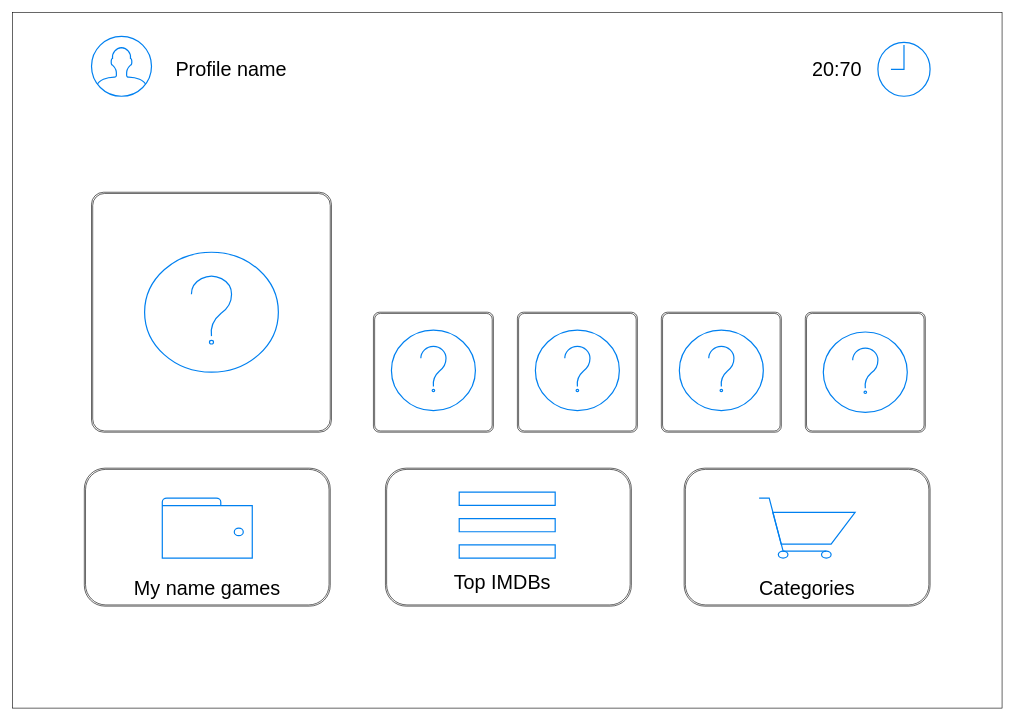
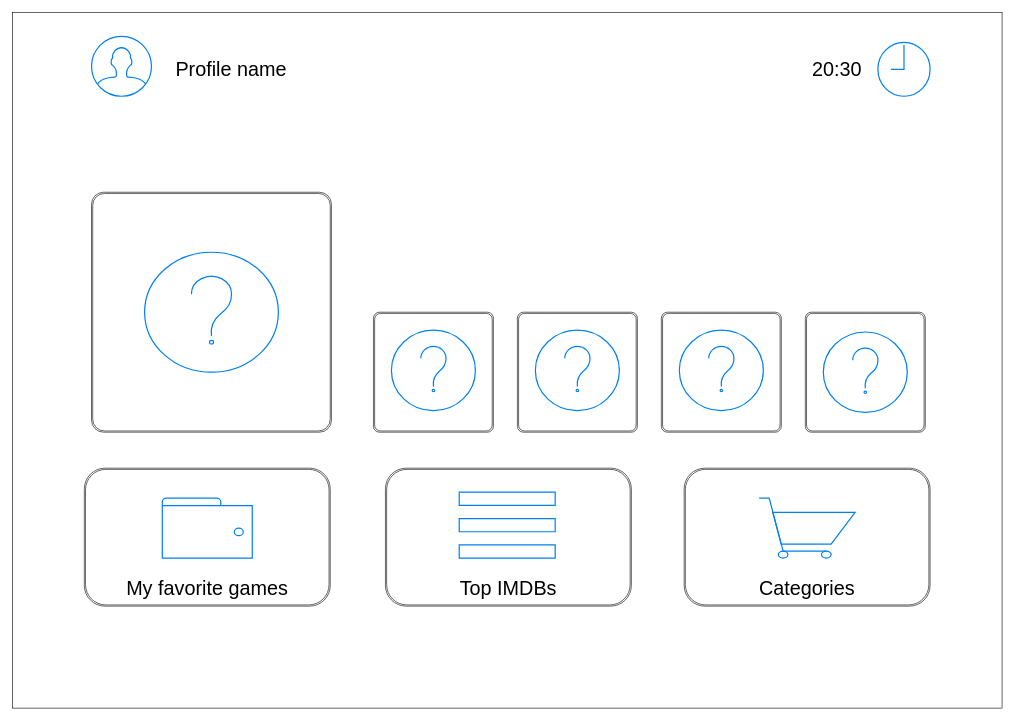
node "20:70": label "20:70" -> "20:30"
node "Top IMDBs": moved (503, 582) -> (509, 588)
node "My name games": label "My name games" -> "My favorite games"
